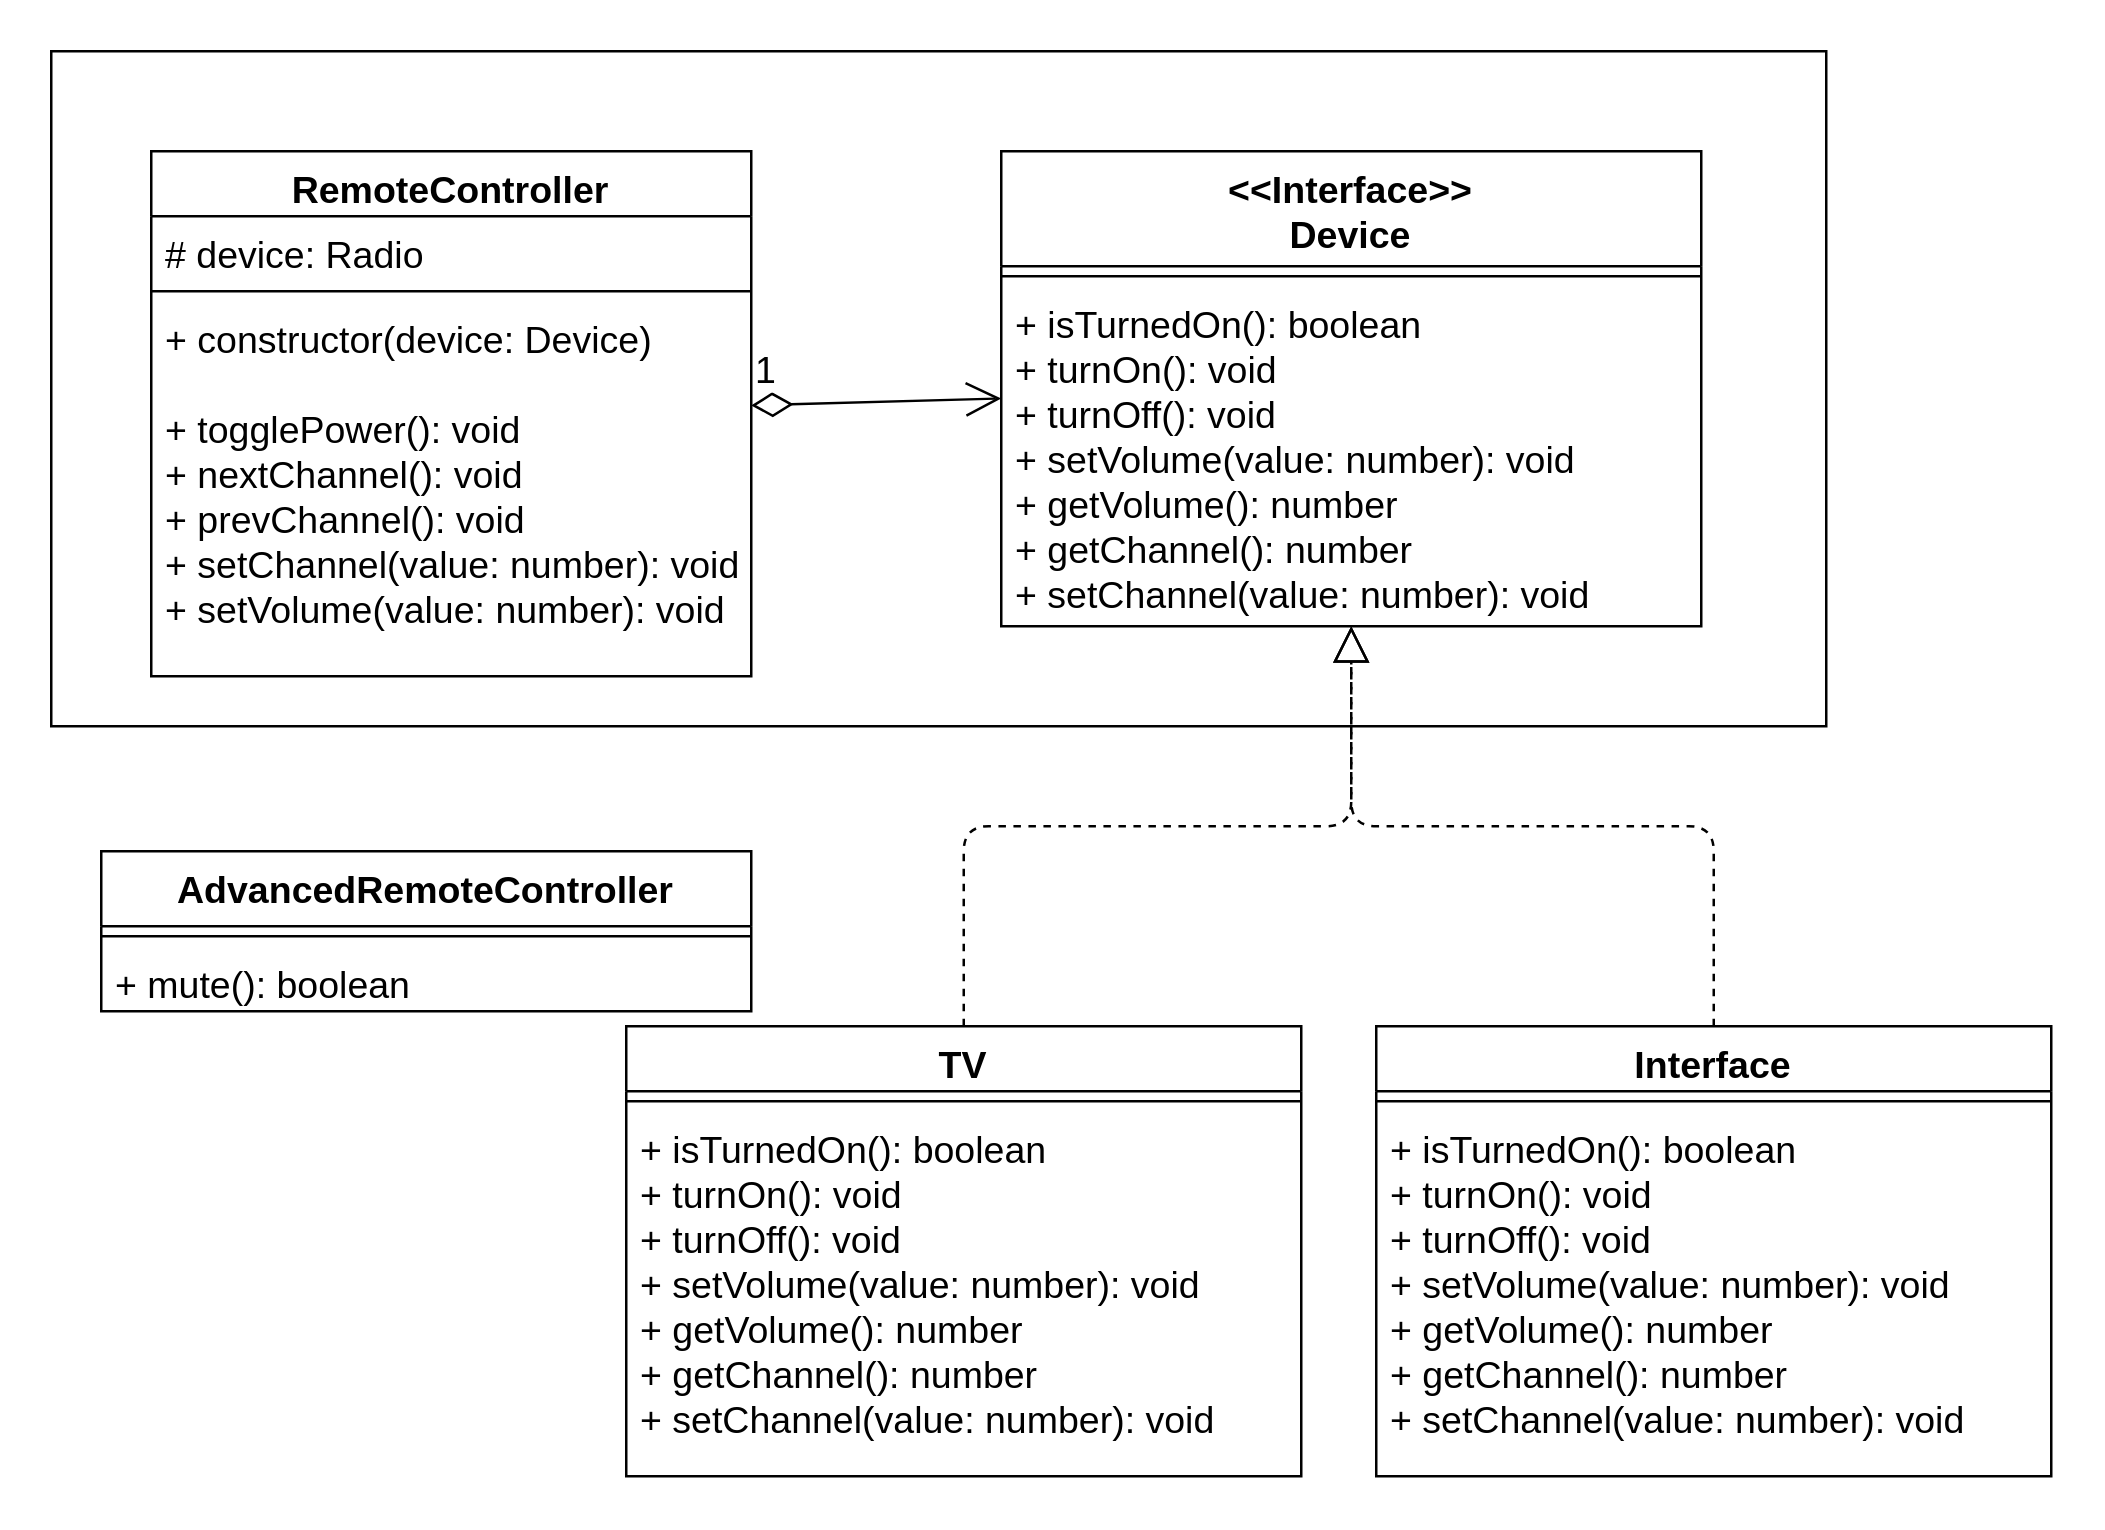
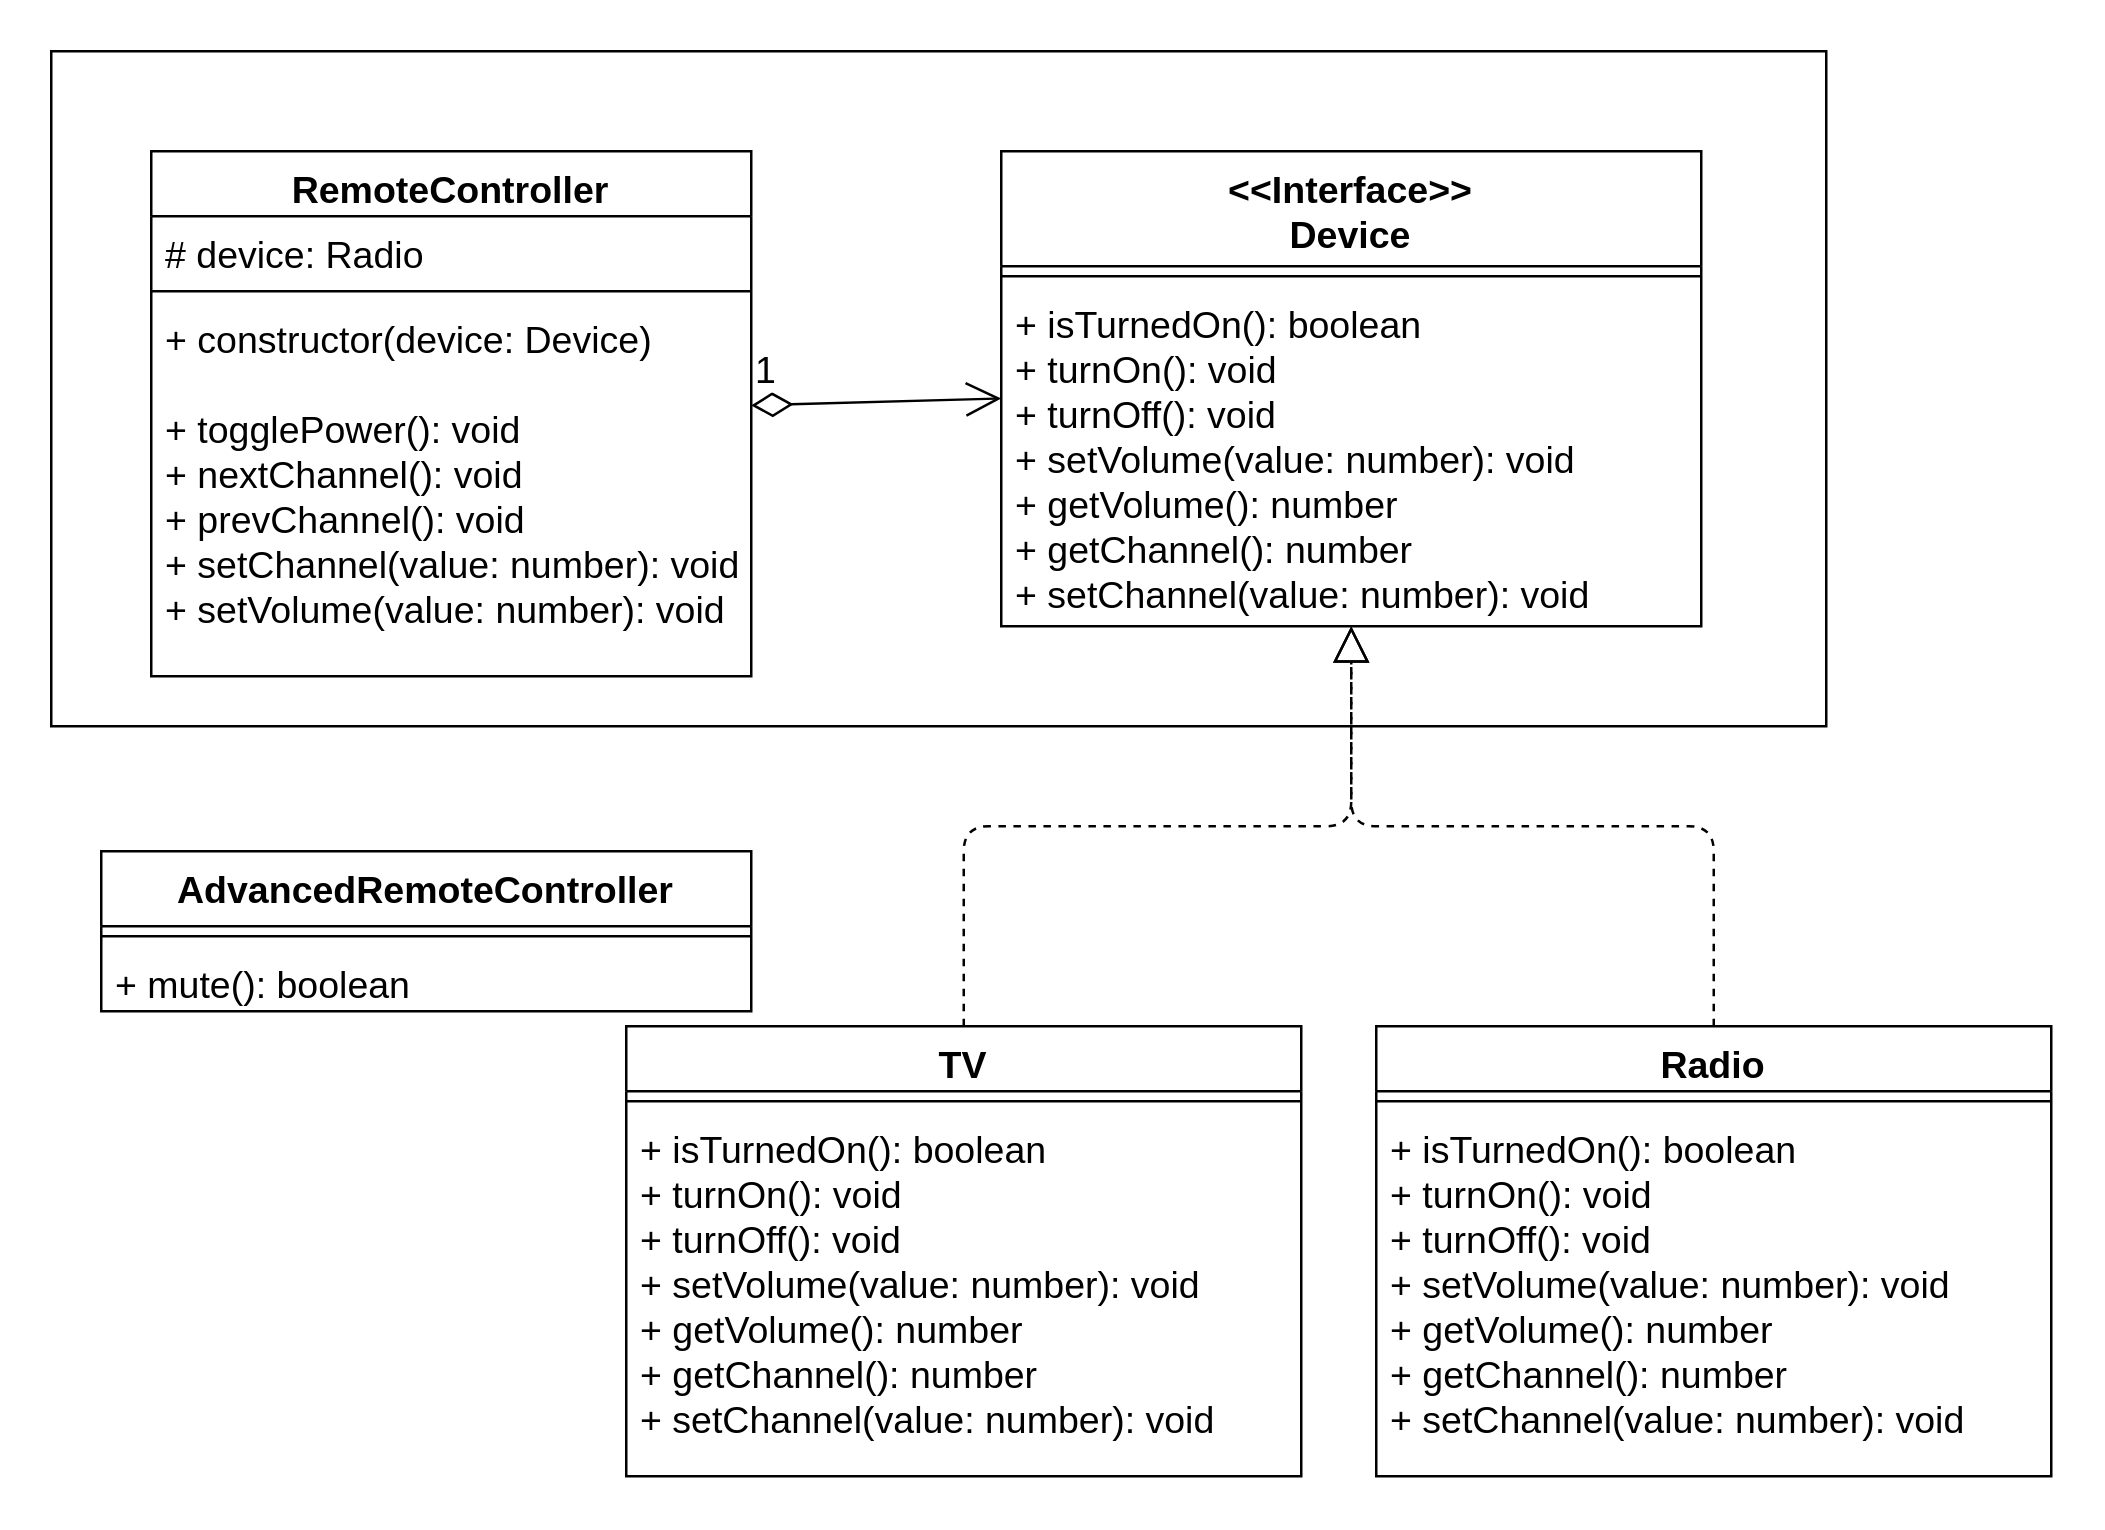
node "Interface": label "Interface" -> "Radio"
